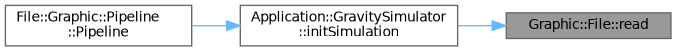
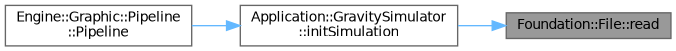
node "File::Graphic::Pipeline ::Pipeline": label "File::Graphic::Pipeline ::Pipeline" -> "Engine::Graphic::Pipeline ::Pipeline"
node "Graphic::File::read": label "Graphic::File::read" -> "Foundation::File::read"
